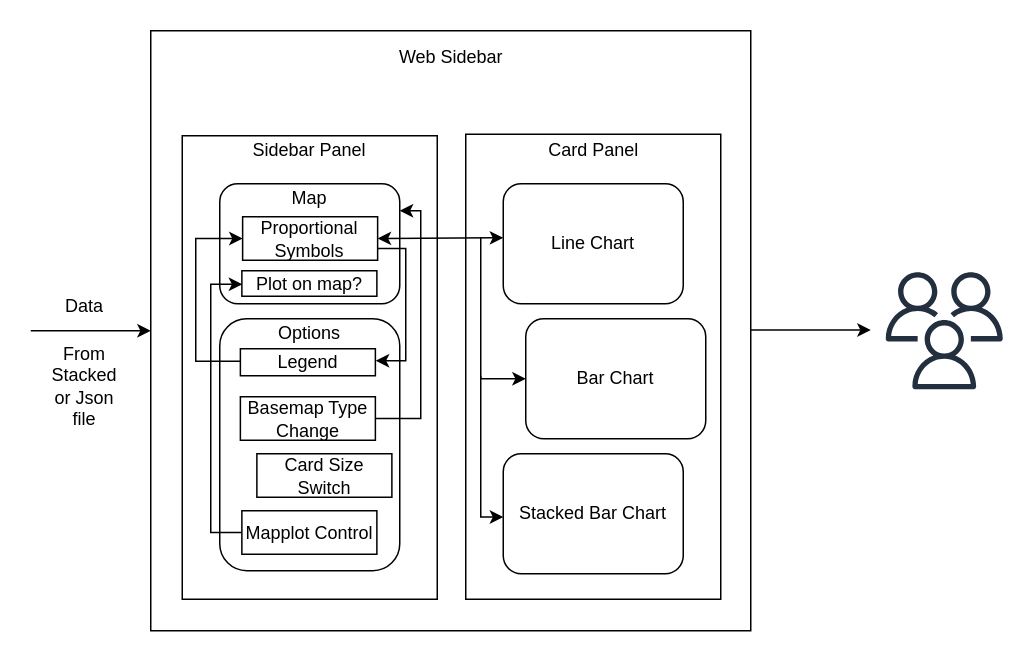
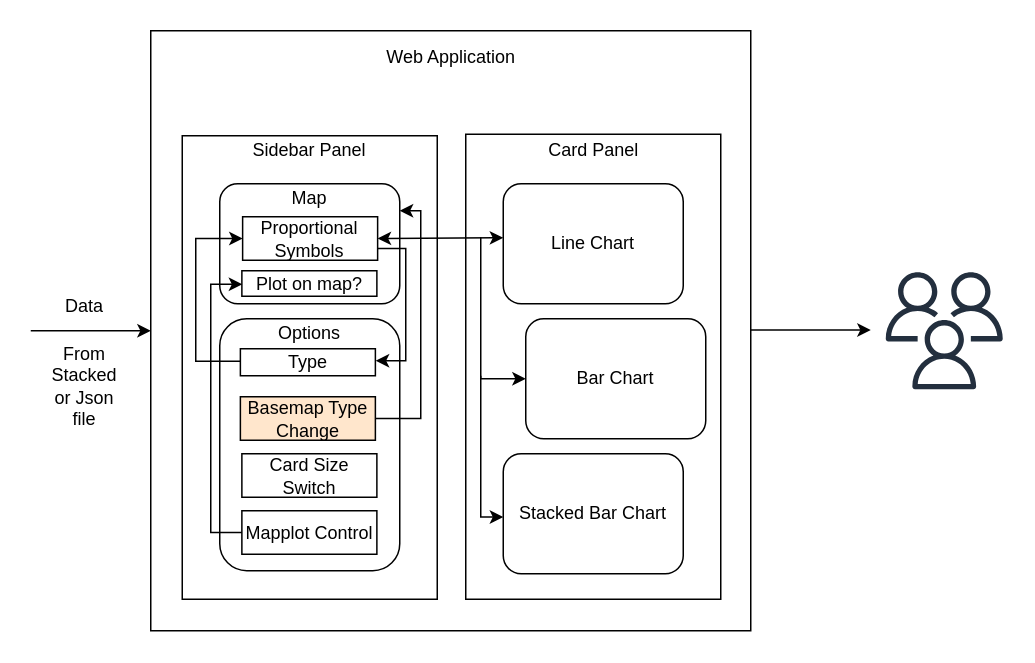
node "Web Sidebar": label "Web Sidebar" -> "Web Application"
node "Legend": label "Legend" -> "Type"
node "Basemap Type Change": fillcolor #ffffff -> #ffe6cc
node "Card Size Switch": moved (324, 476) -> (309, 476)
